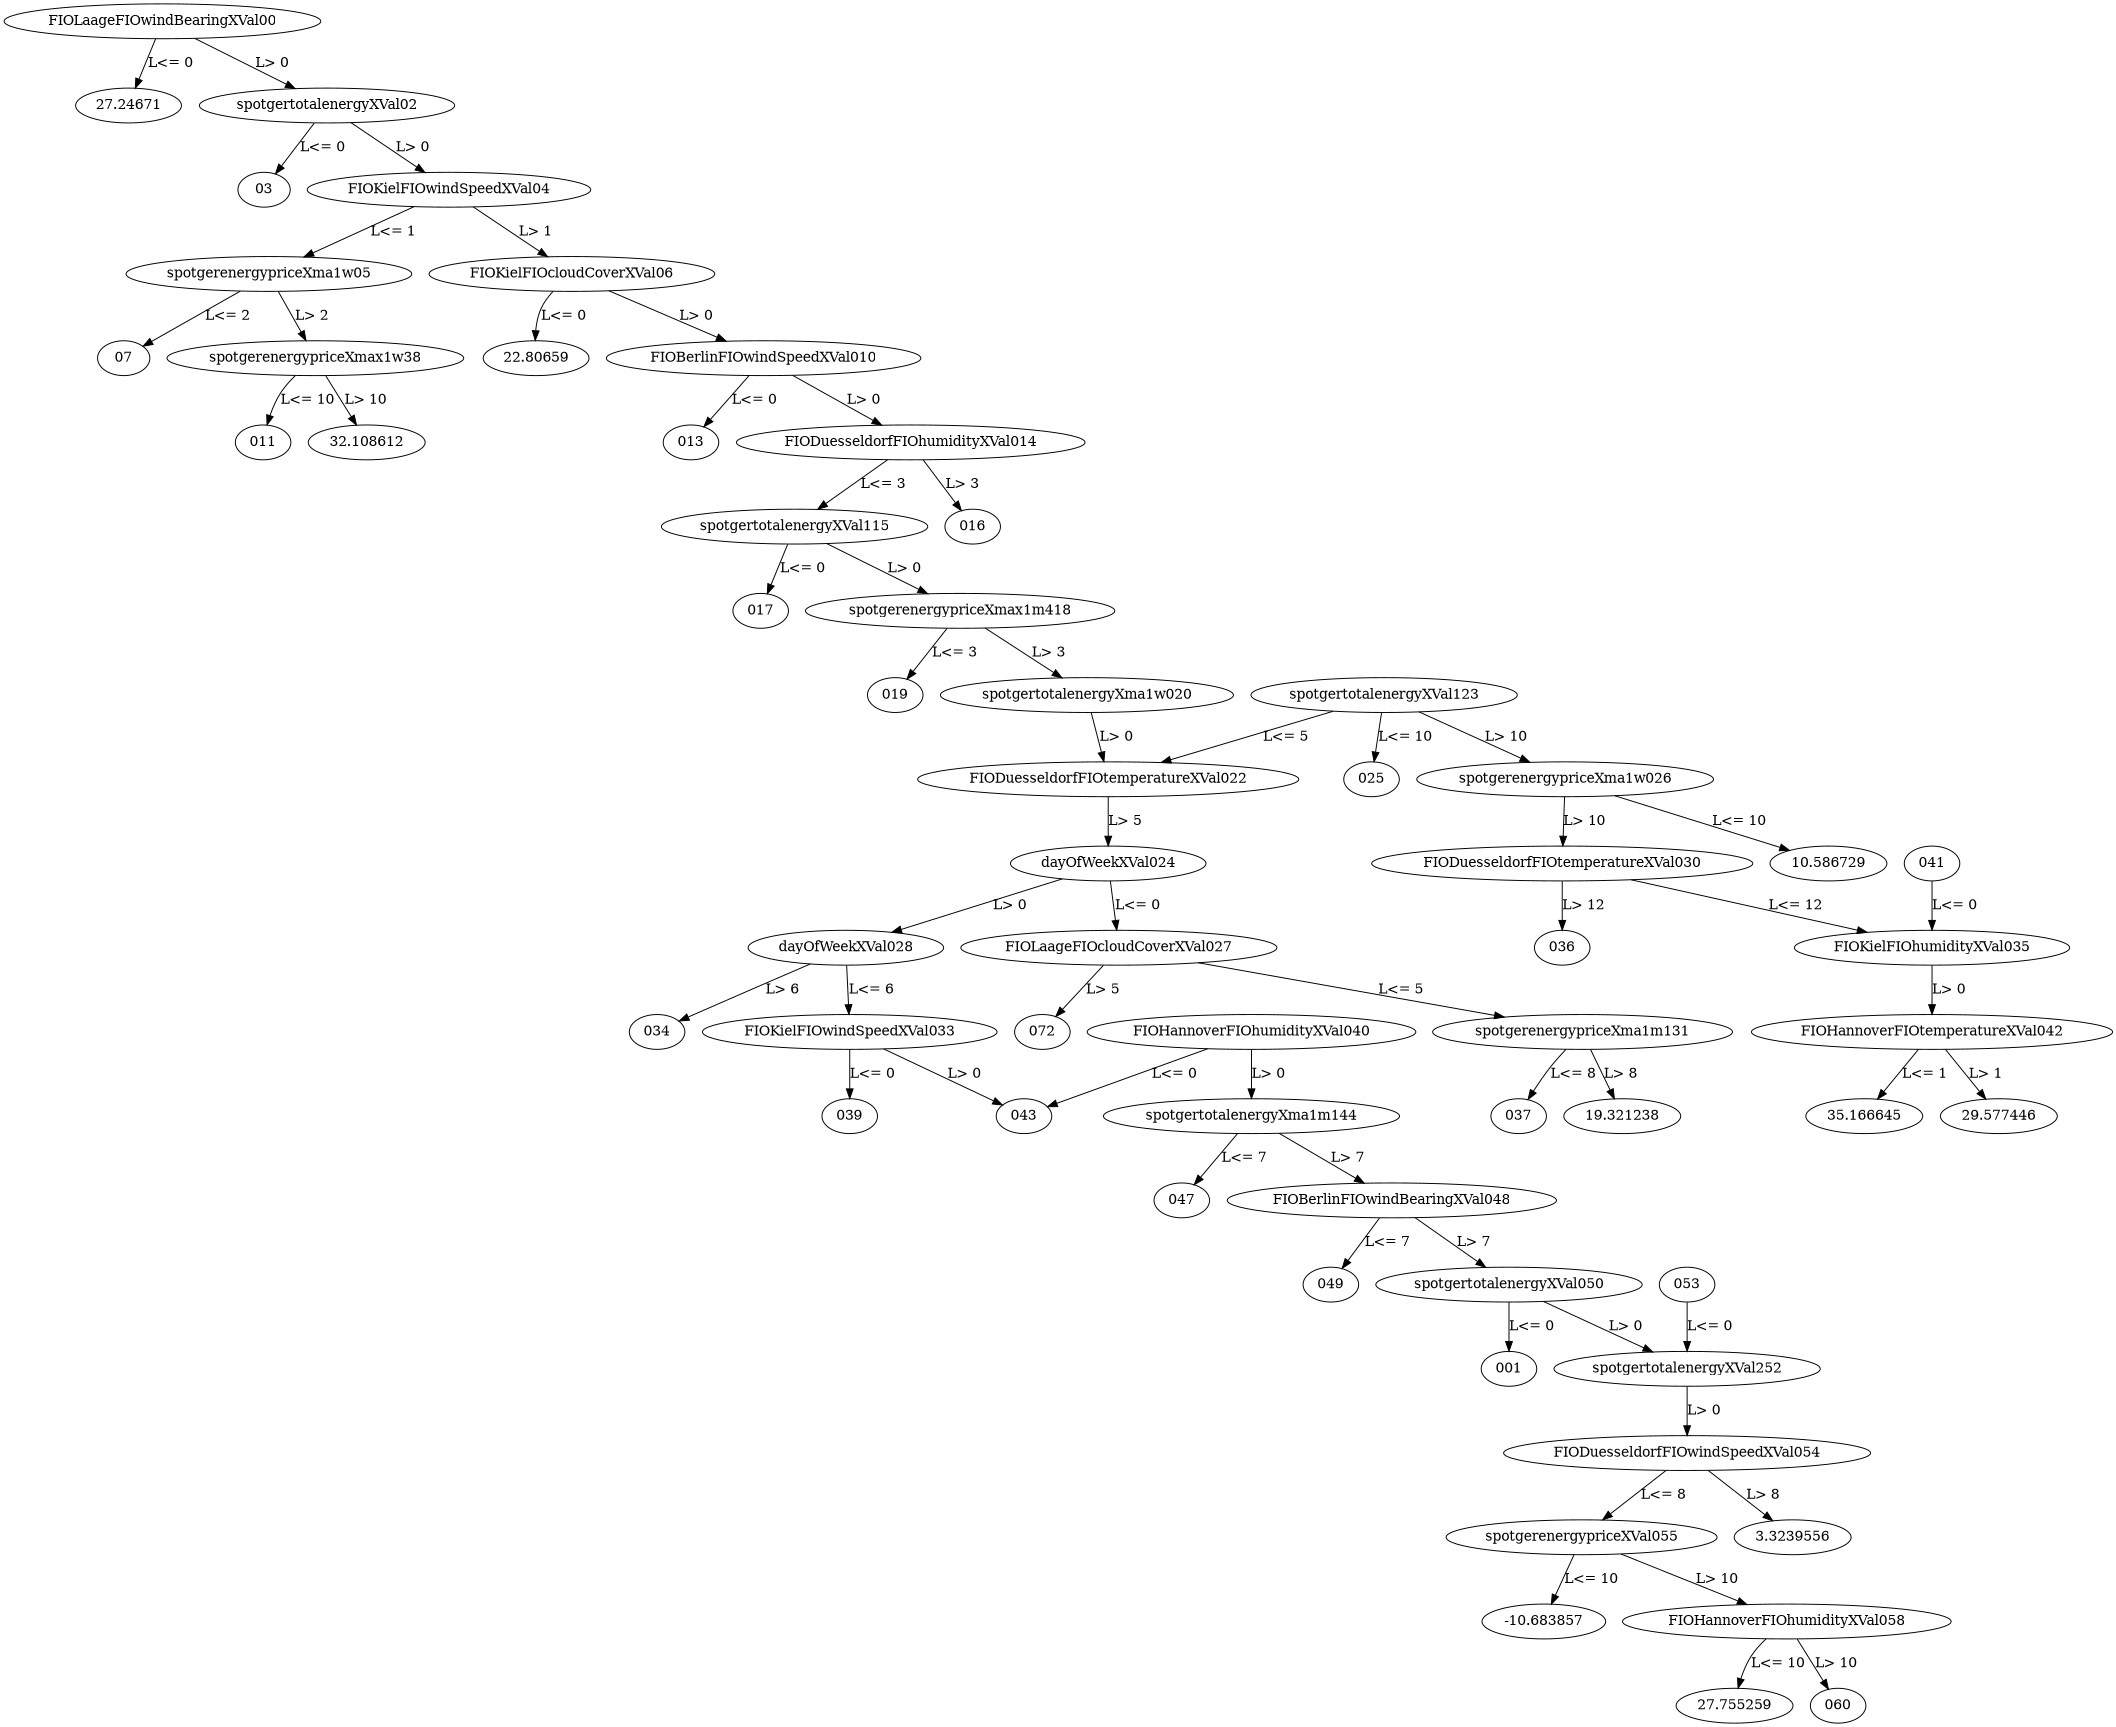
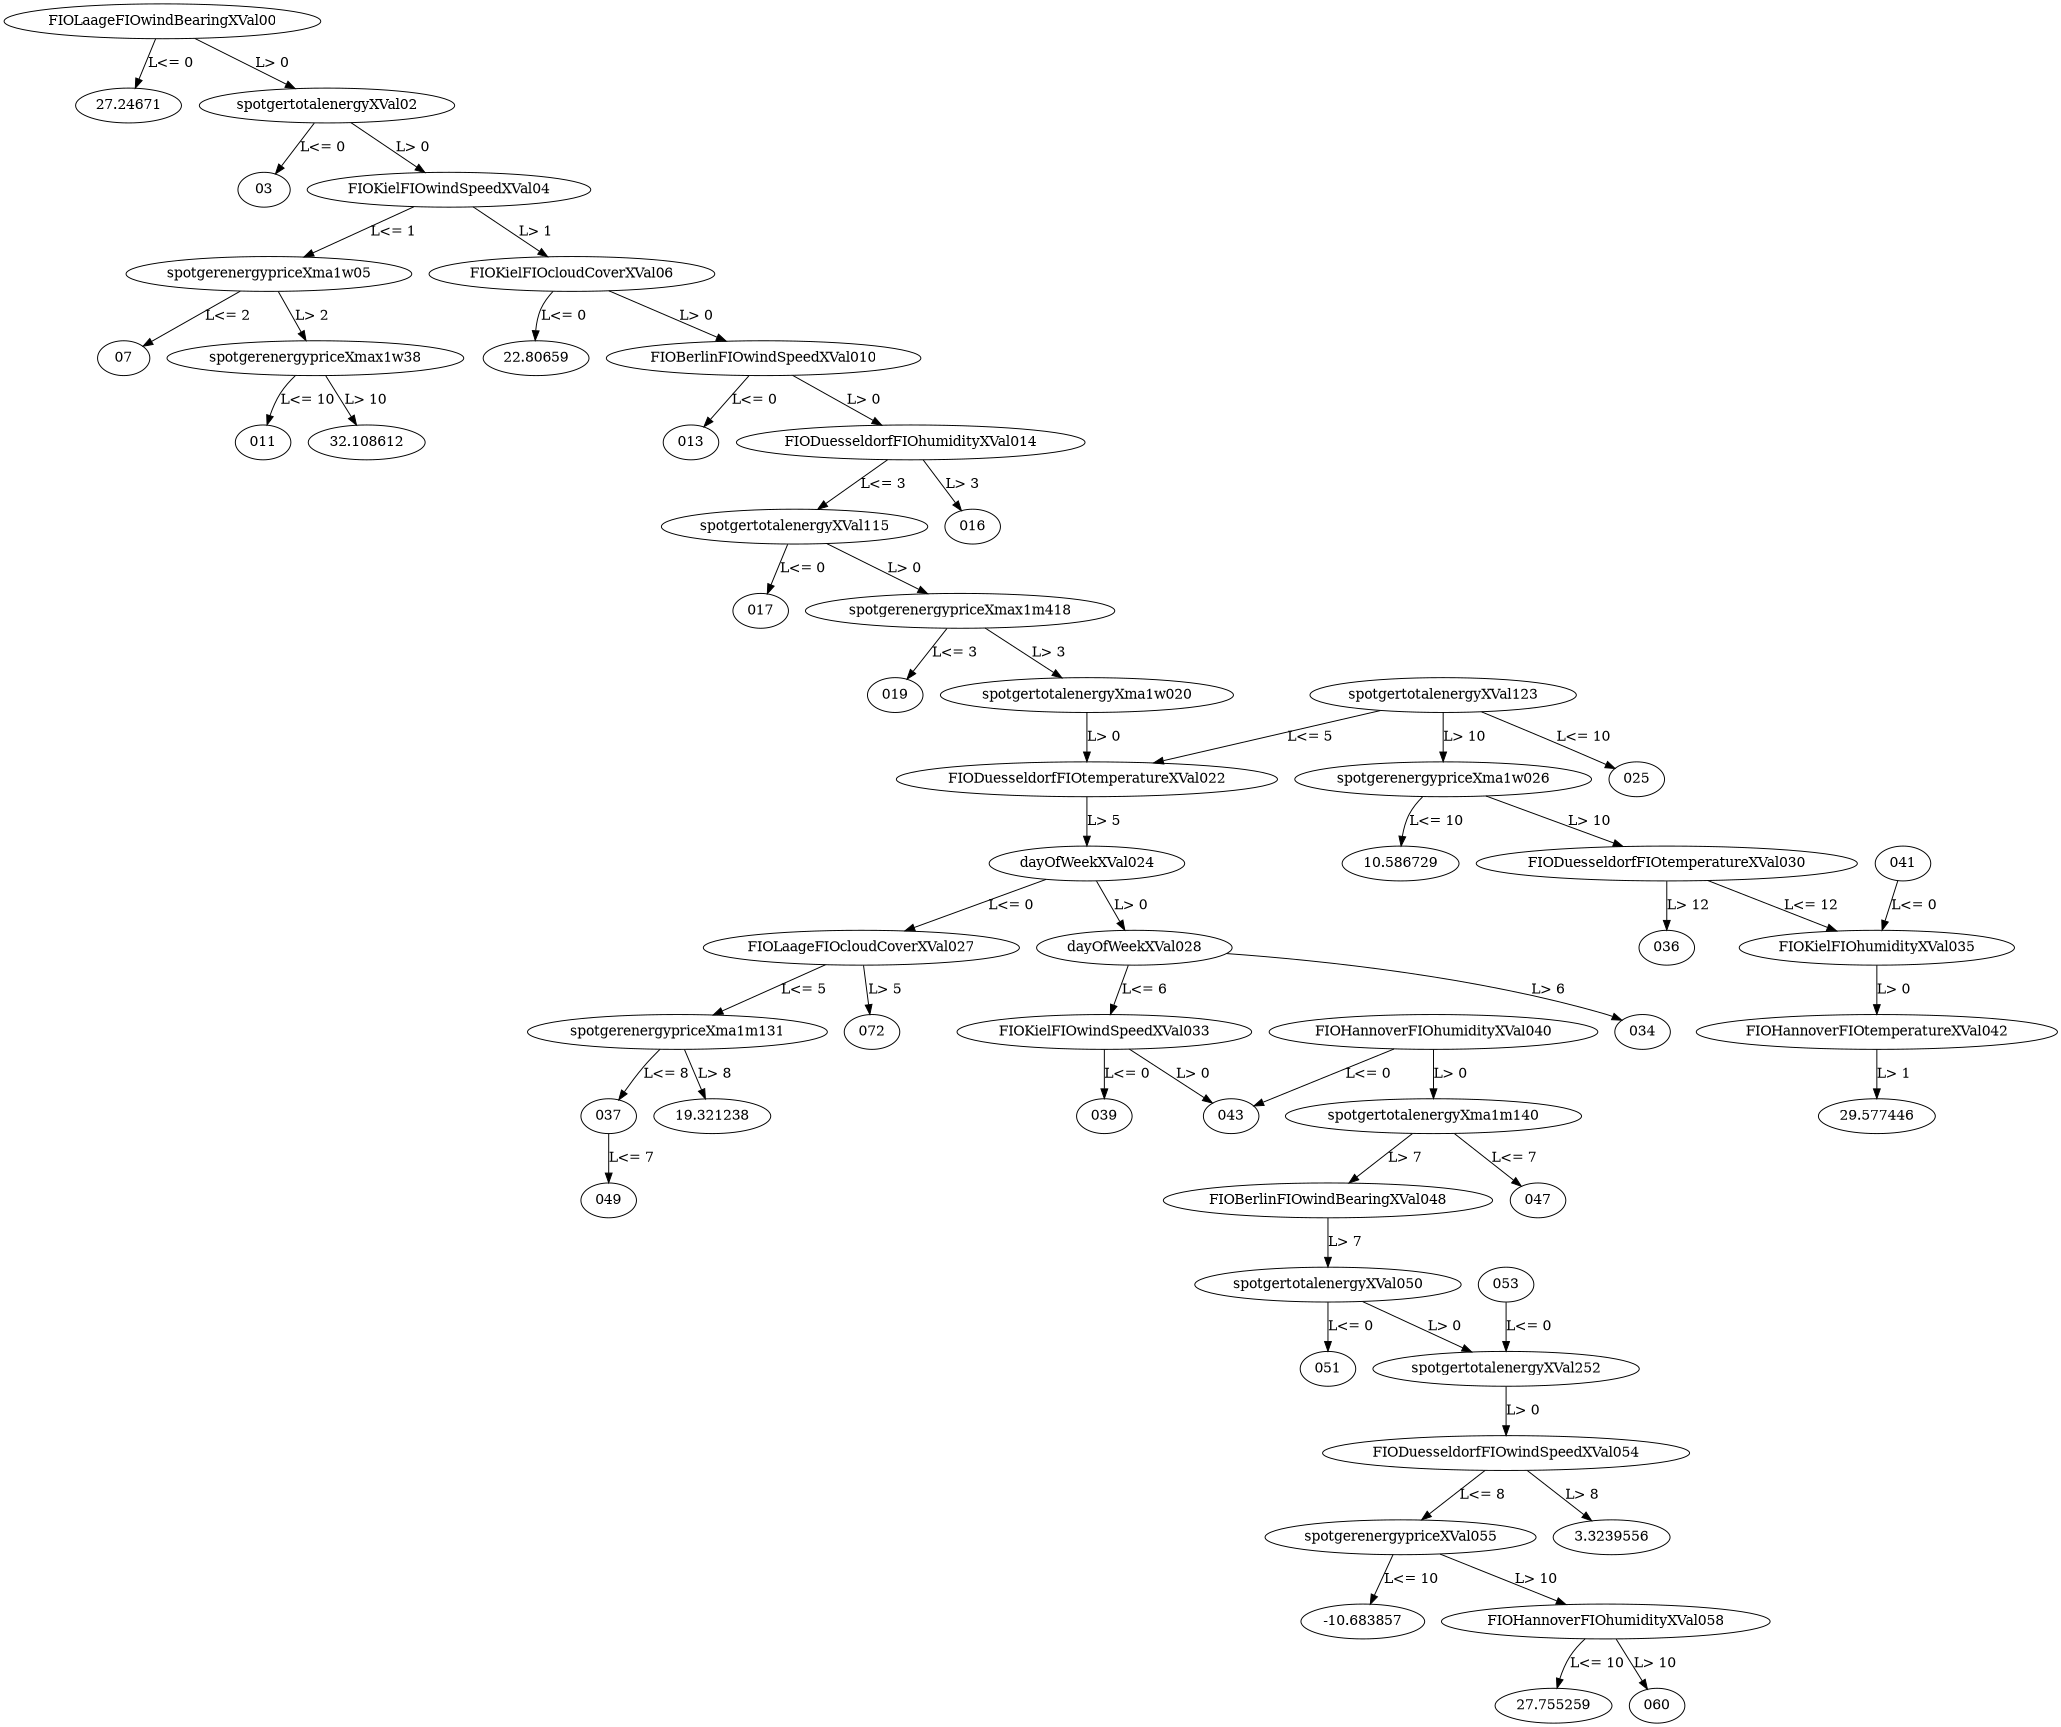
node "spotgertotalenergyXma1m144": label "spotgertotalenergyXma1m144" -> "spotgertotalenergyXma1m140"
node "35.166645": removed
edge "FIOBerlinFIOwindBearingXVal048" -> "049": now "037" -> "049"
node "001": label "001" -> "051"
